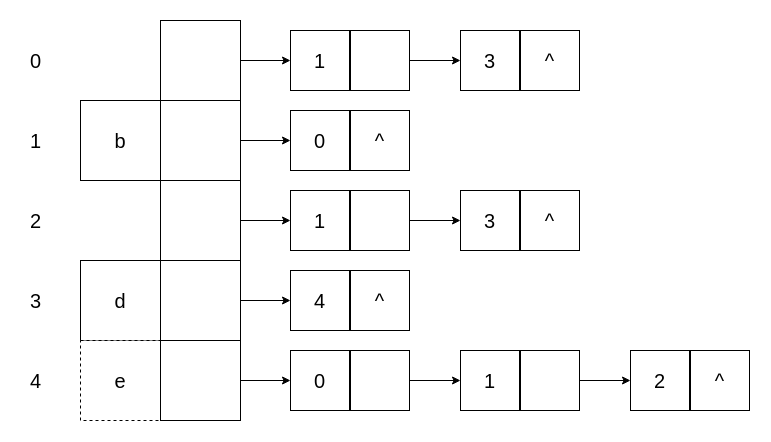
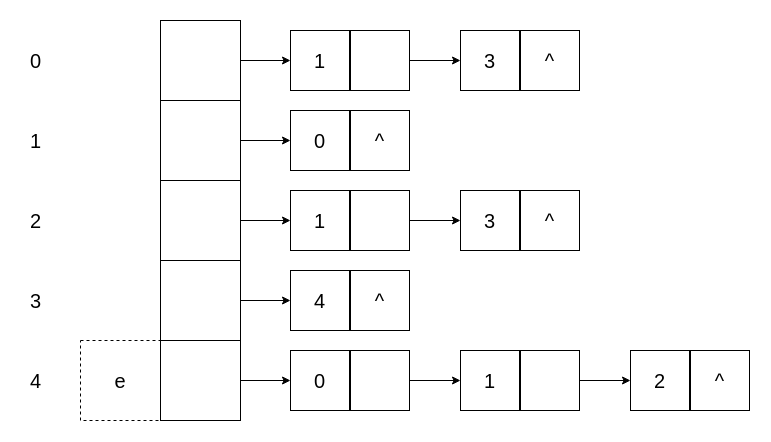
node "b": removed
node "d": removed
